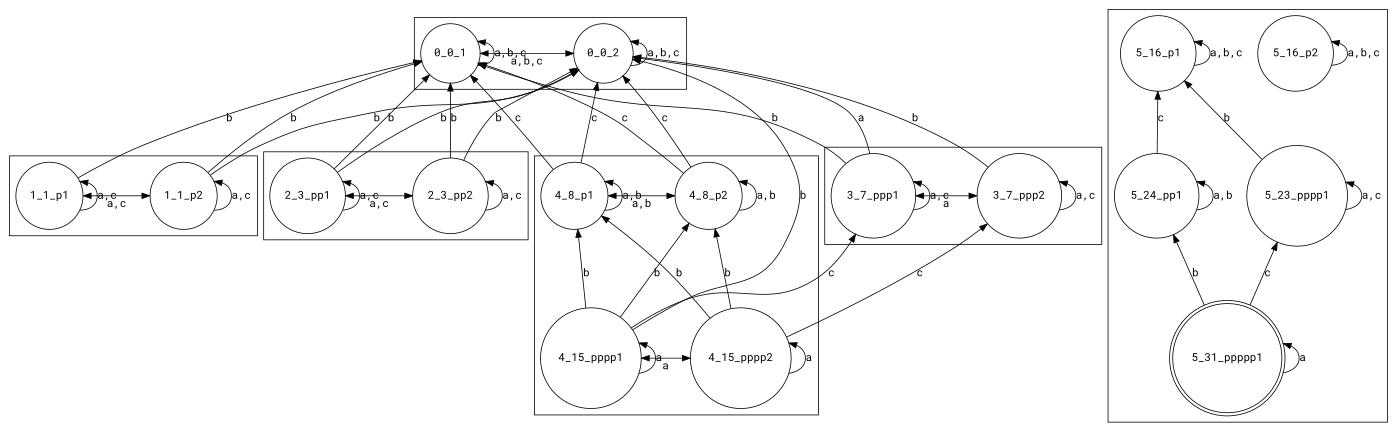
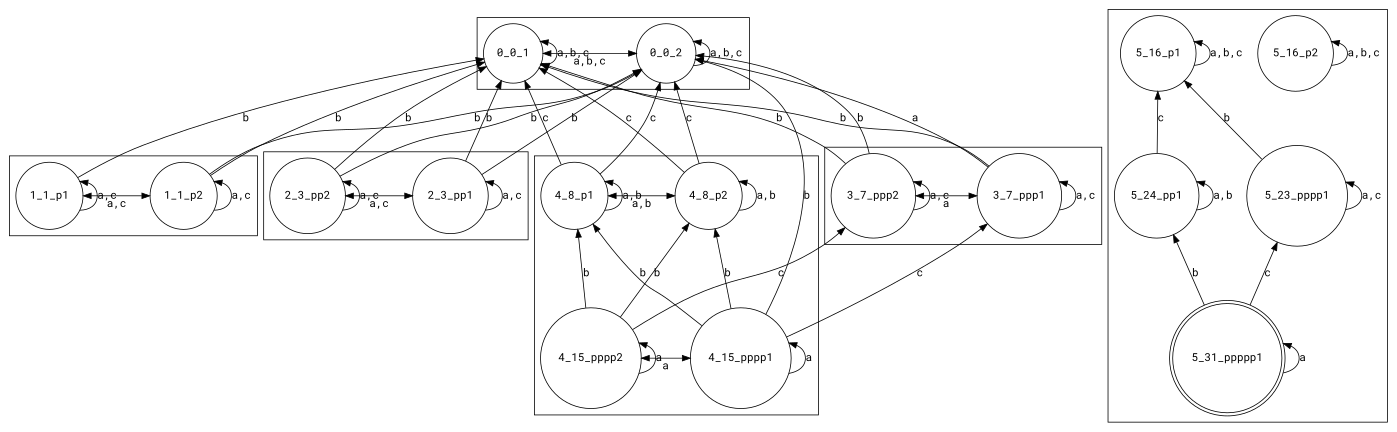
edge "3_7_ppp2" -> "0_0_1": added, label "b"
